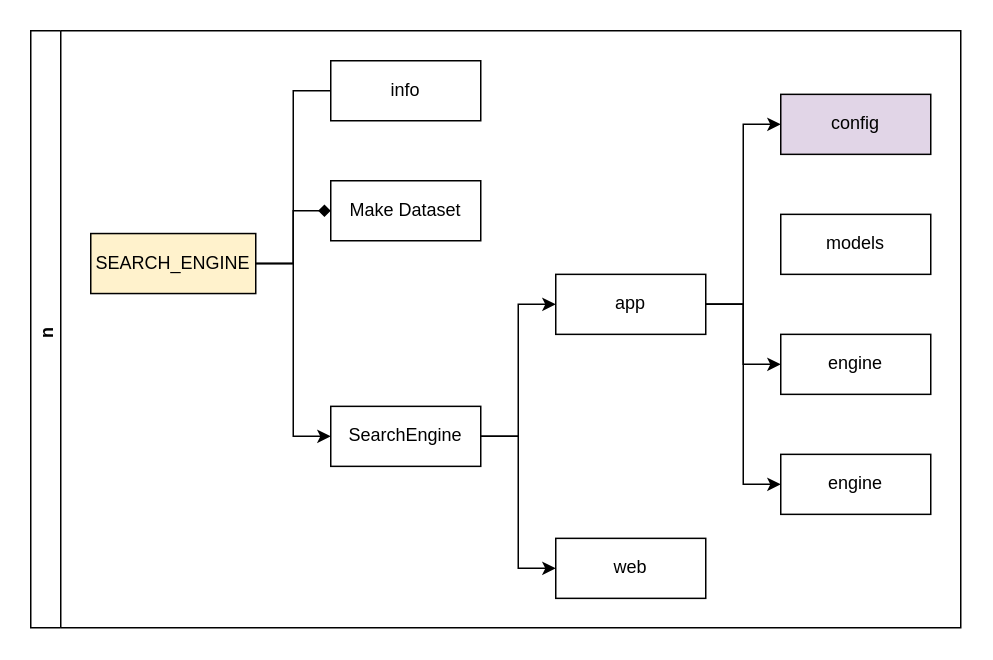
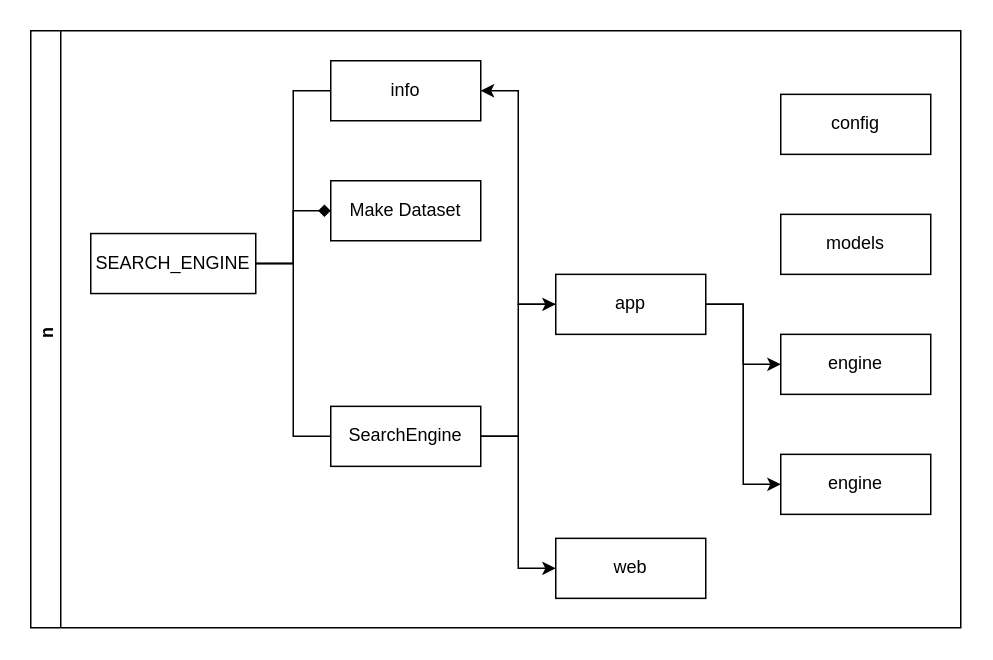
node "config": fillcolor #e1d5e7 -> #ffffff
edge "app" -> "config": now "app" -> "info"
node "SEARCH_ENGINE": fillcolor #fff2cc -> #ffffff
edge "SEARCH_ENGINE" -> "SearchEngine": arrowhead classic -> none
